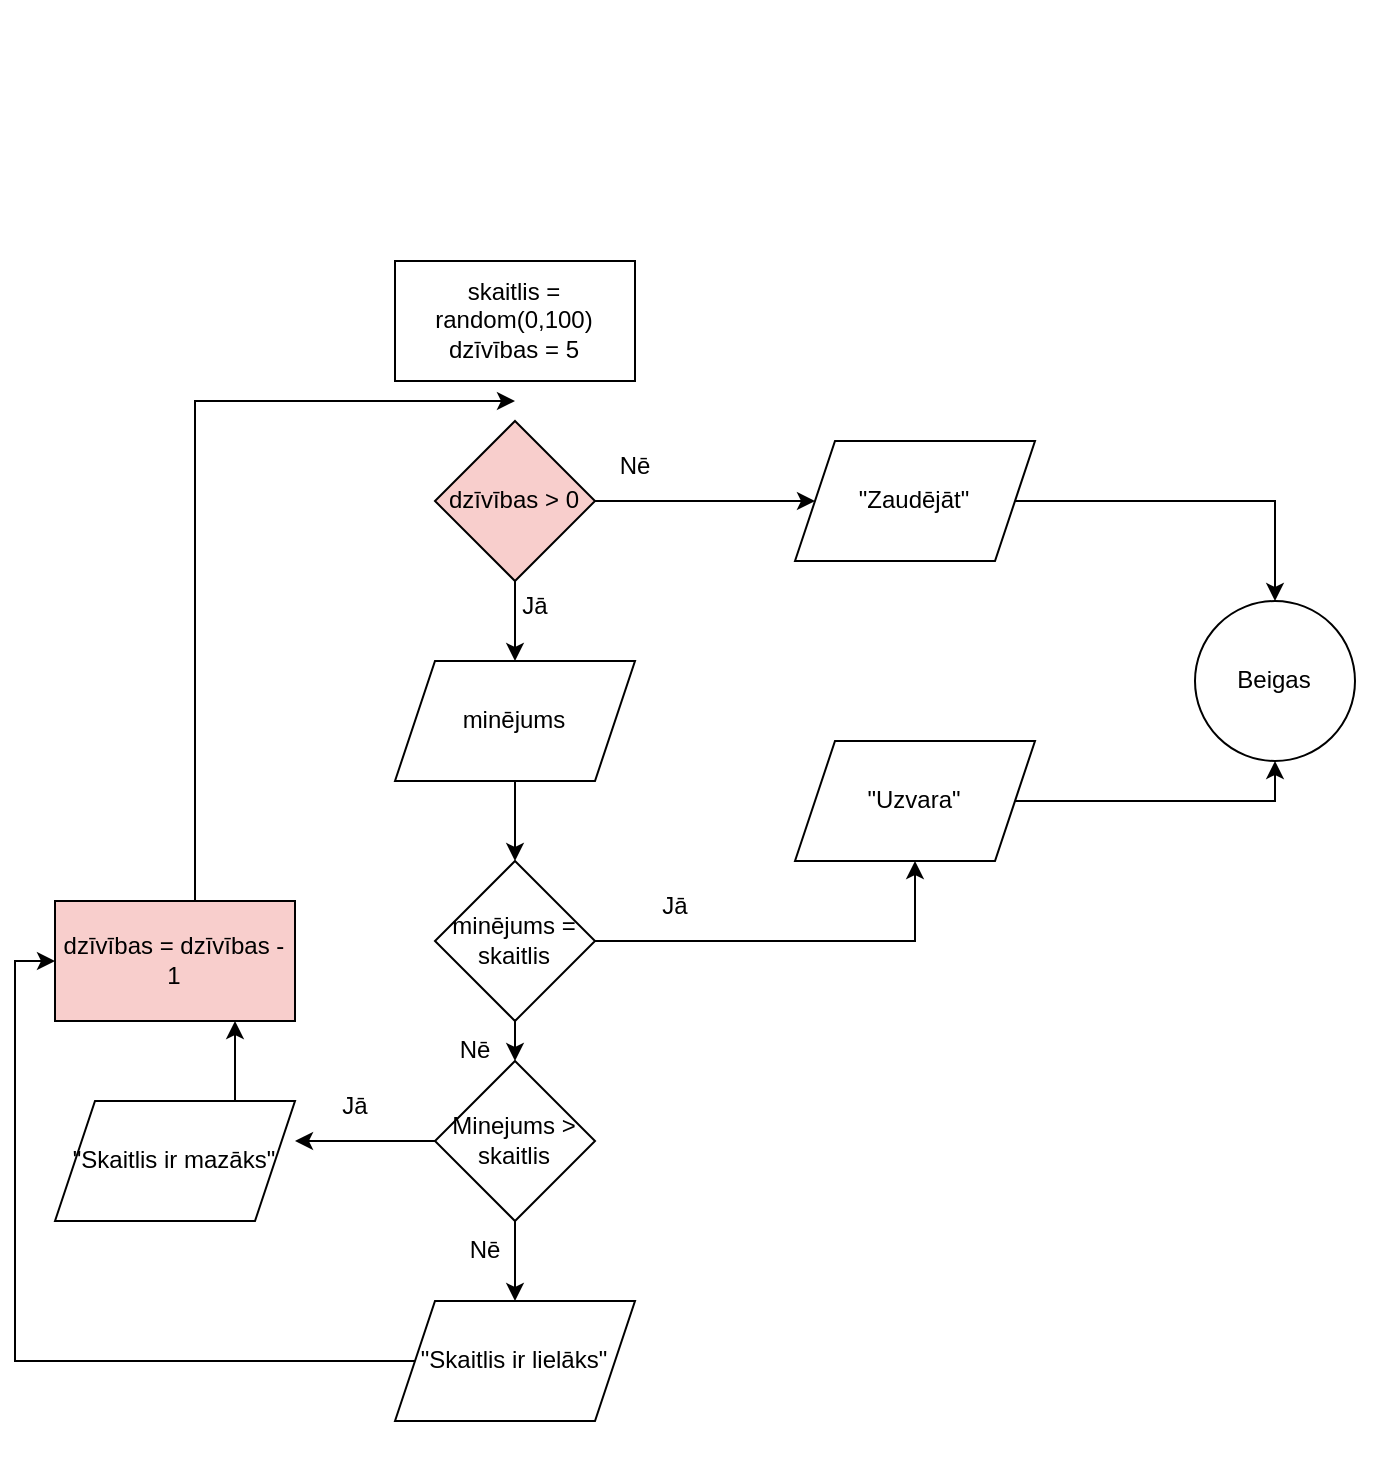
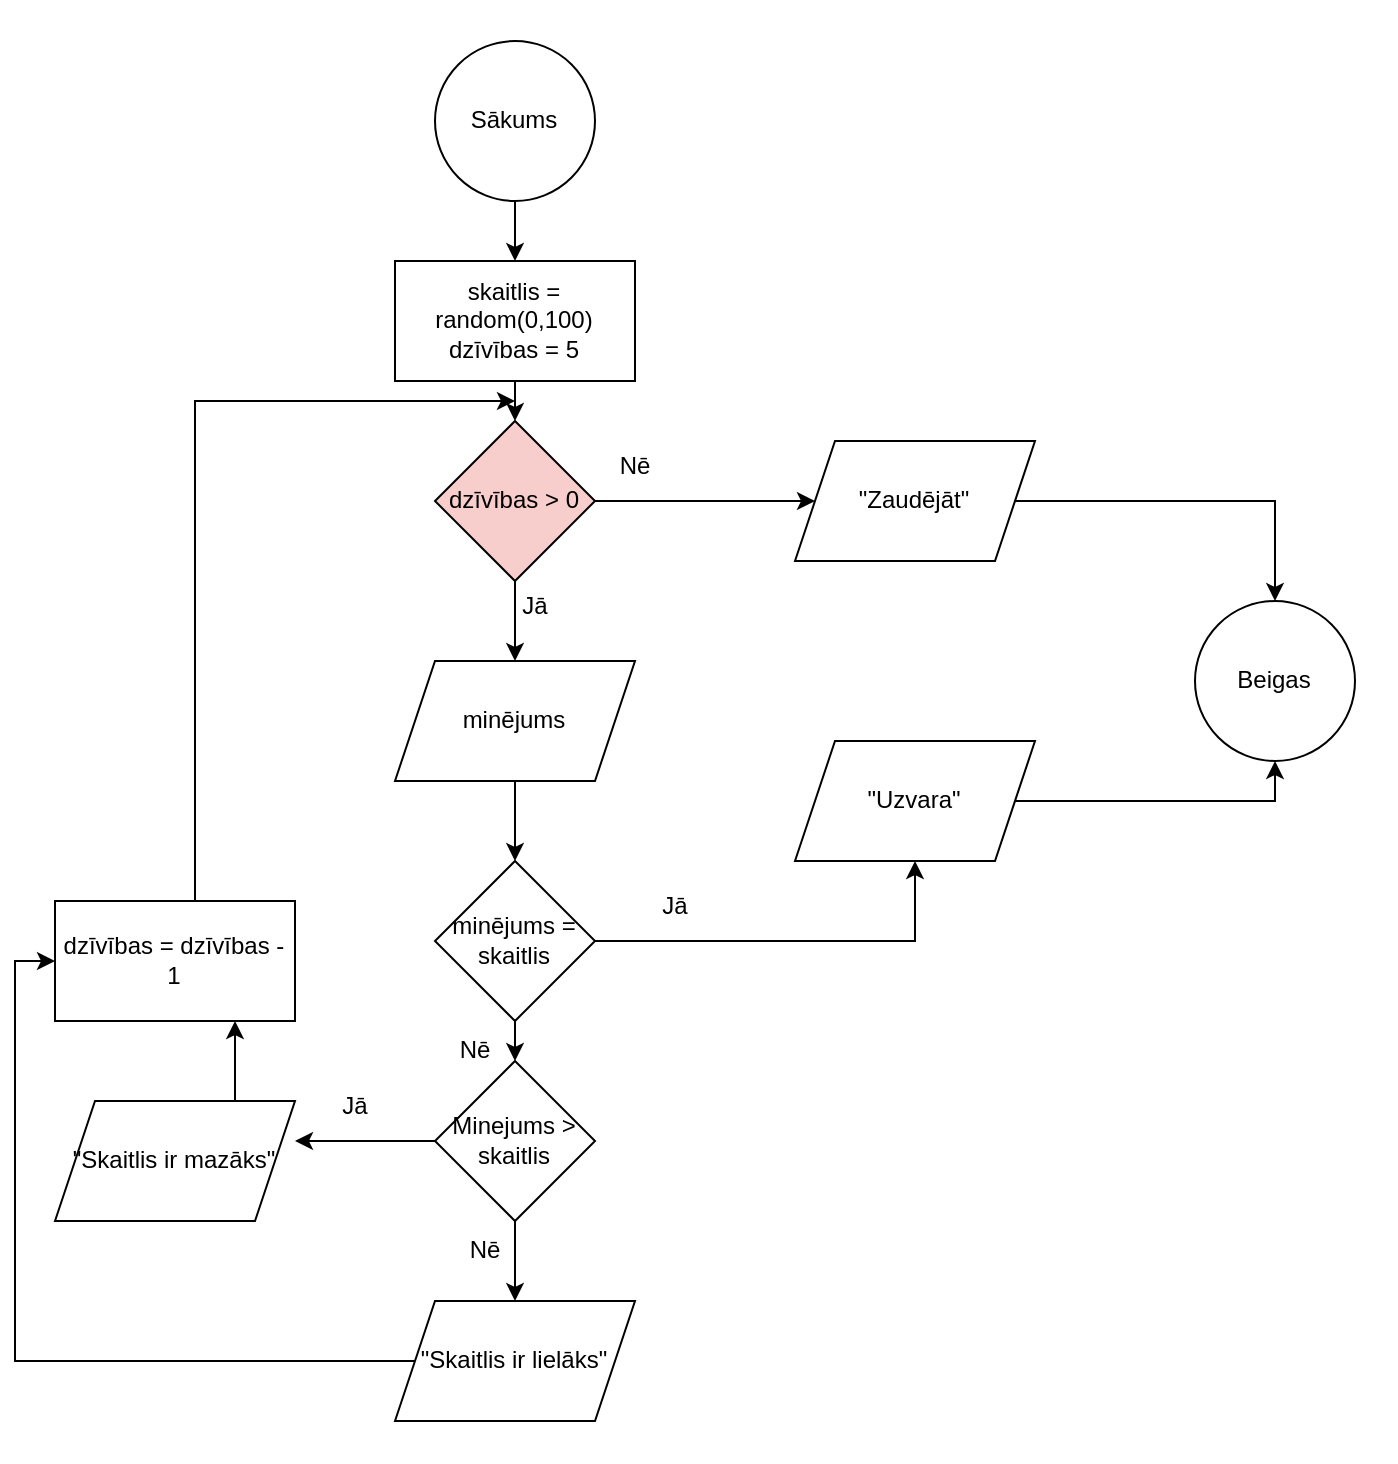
node "Sākums": added
edge "Sākums" -> "skaitlis = random(0,100) dzīvības = 5": added
edge "skaitlis = random(0,100) dzīvības = 5" -> "dzīvības > 0": added
node "dzīvības = dzīvības - 1": fillcolor #f8cecc -> #ffffff
